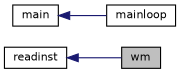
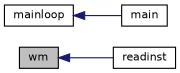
edge "mainloop" -> "main": reversed
edge "wm" -> "readinst": reversed
